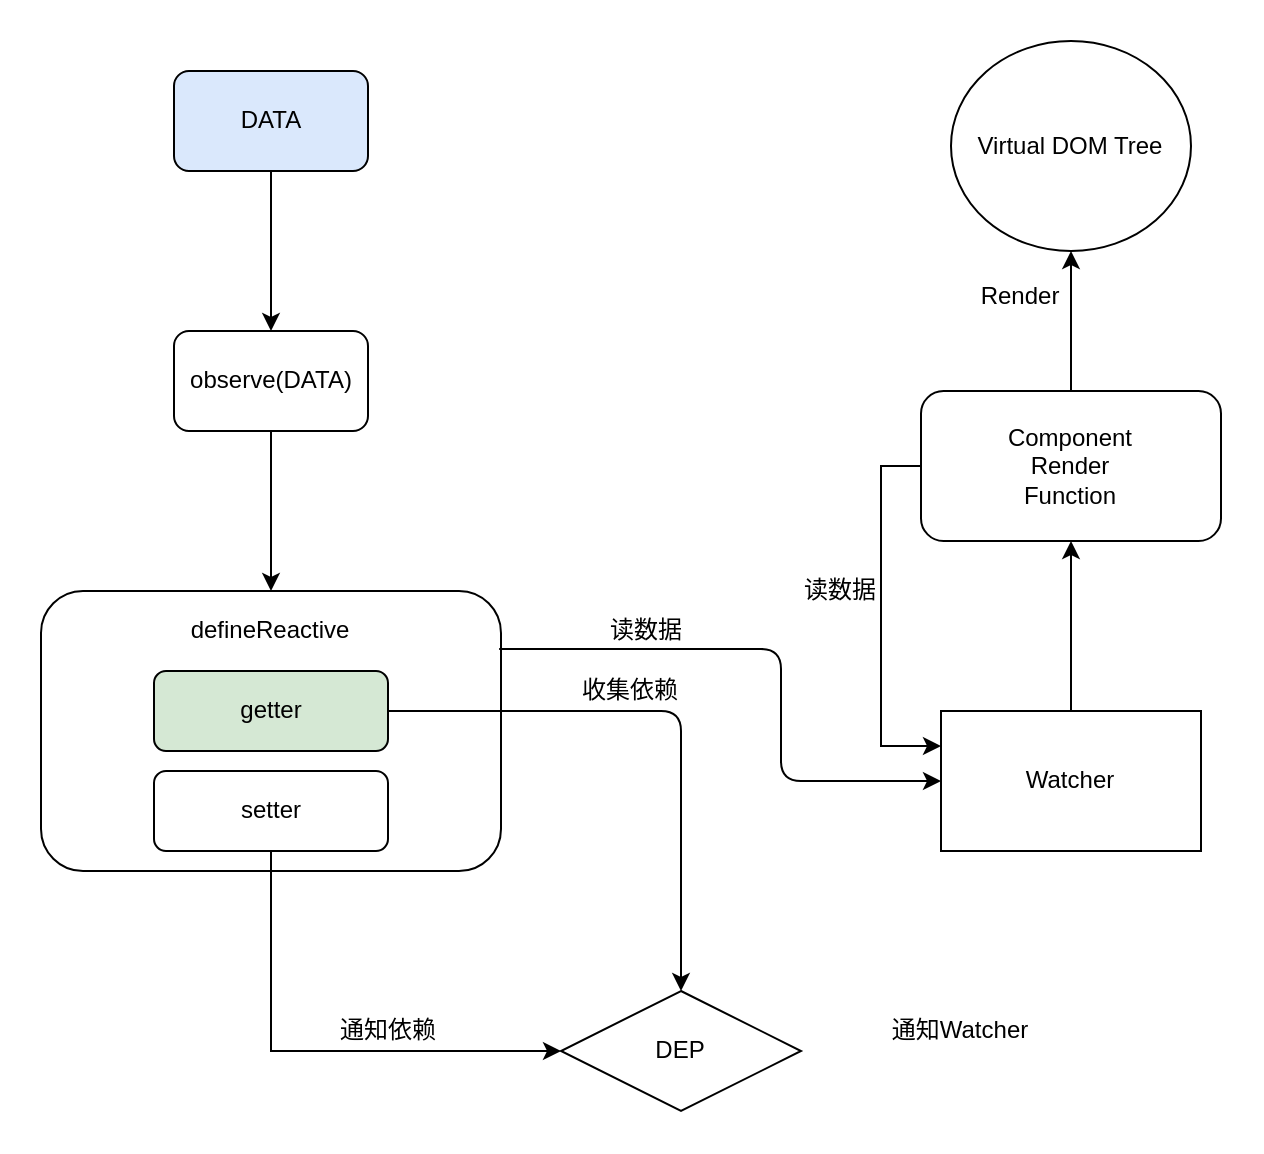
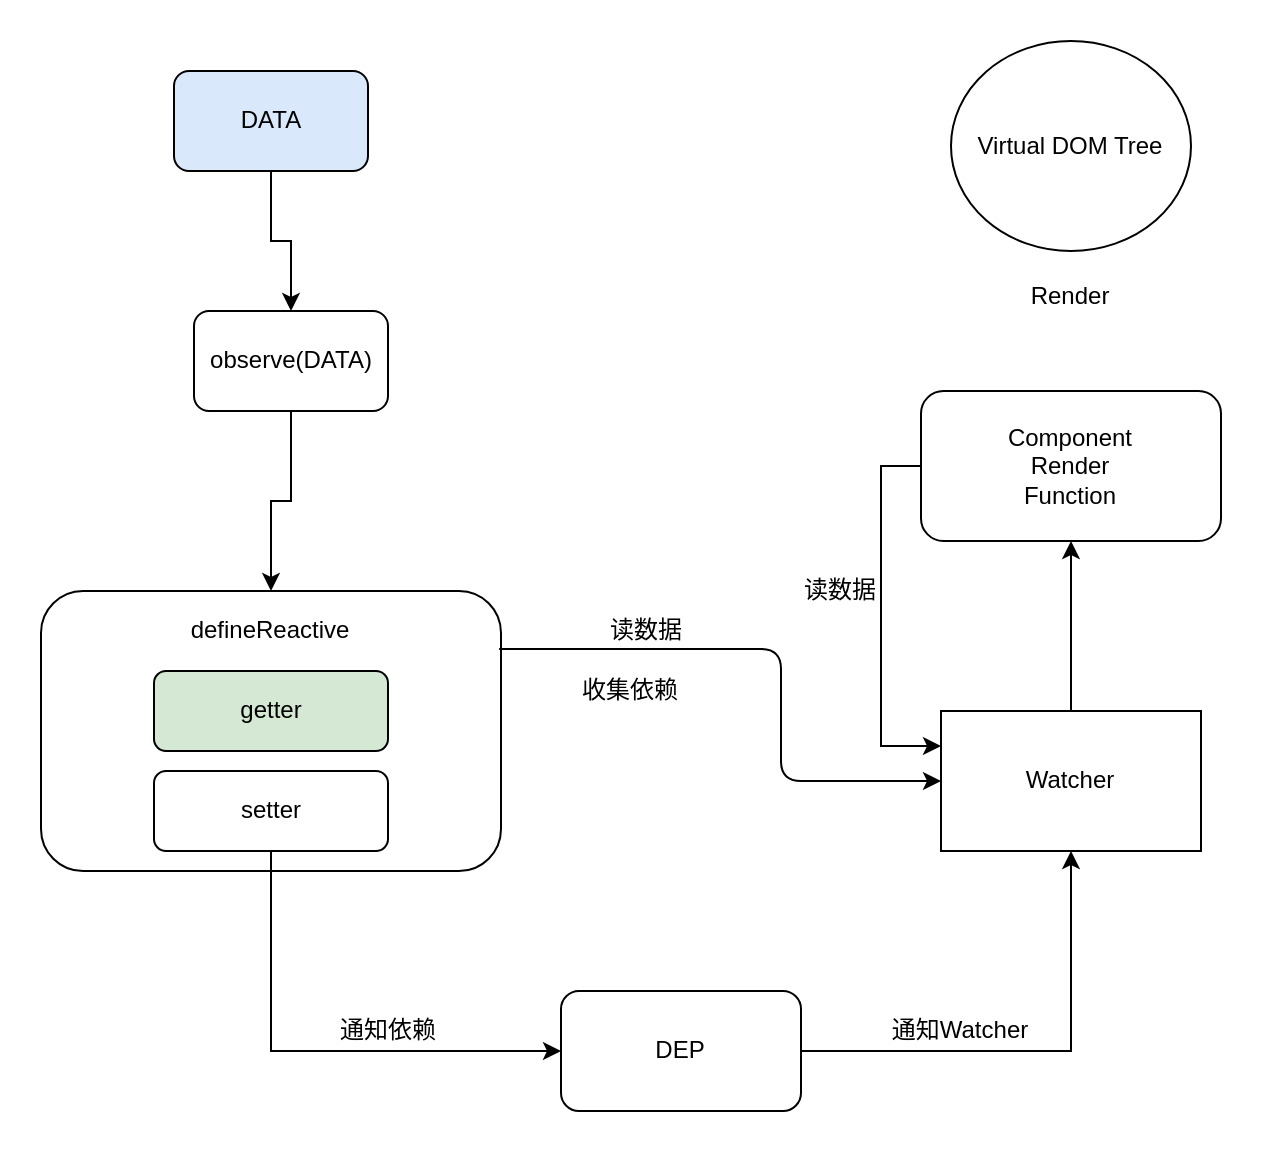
node "Render": moved (1021, 296) -> (1071, 296)
edge "Component Render Function" -> "Virtual DOM Tree": removed
node "observe(DATA)": moved (271, 381) -> (291, 361)
edge "getter" -> "DEP": removed
node "DEP": shape diamond -> rounded rectangle
edge "DEP" -> "Watcher": added
